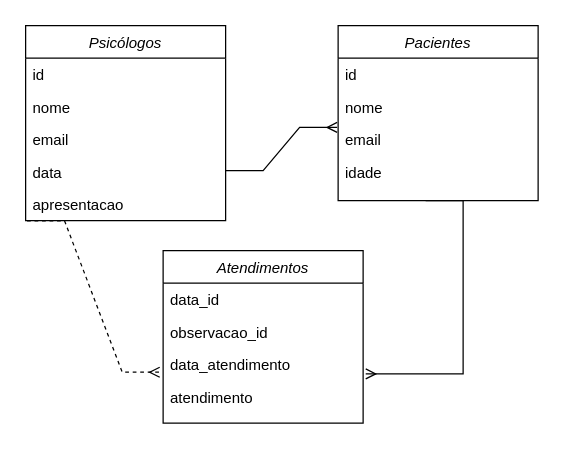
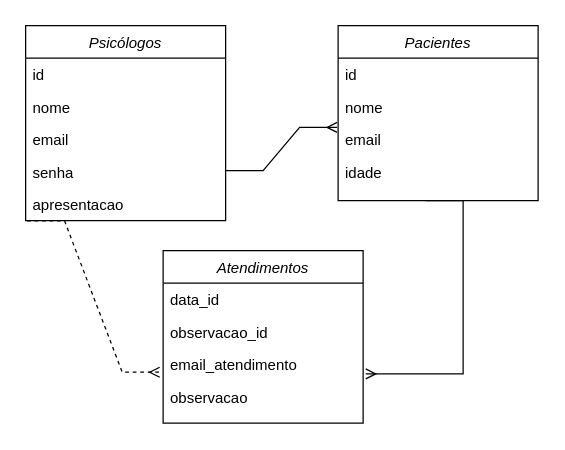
node "data": label "data" -> "senha"
node "data_atendimento": label "data_atendimento" -> "email_atendimento"
node "atendimento": label "atendimento" -> "observacao"
